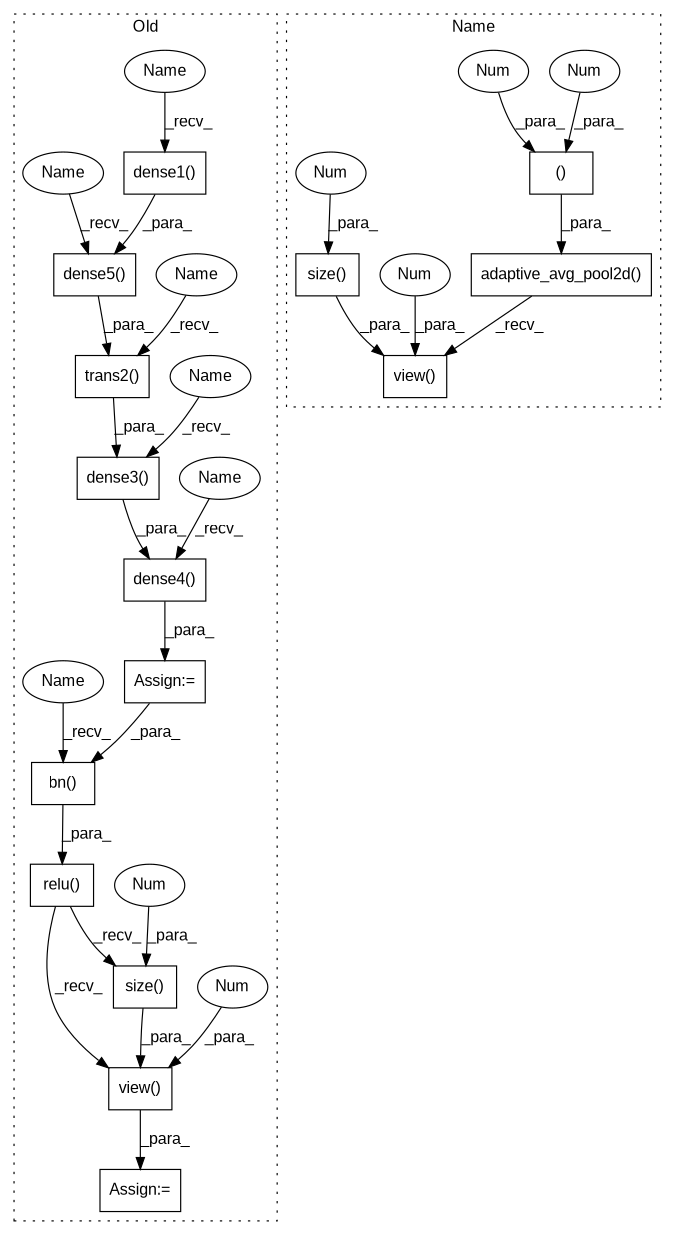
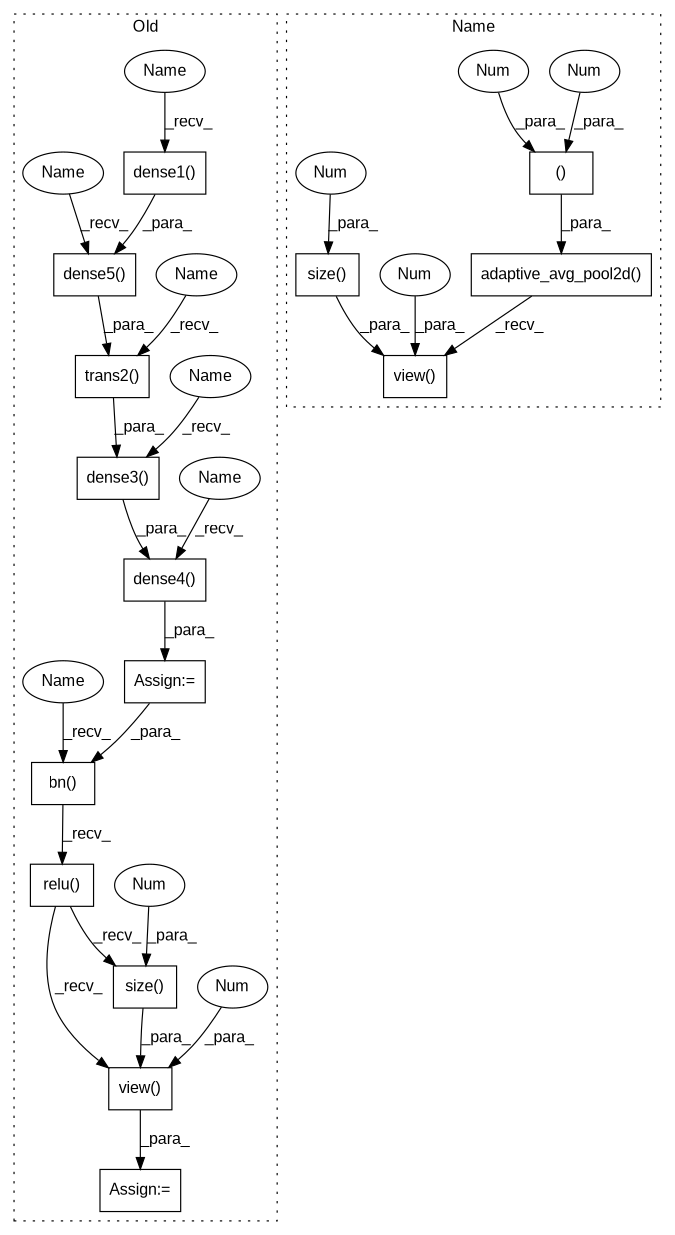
edge "bn()" -> "relu()": label "_para_" -> "_recv_"
